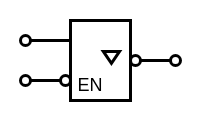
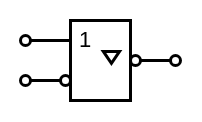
node "1": added
node "EN": removed
